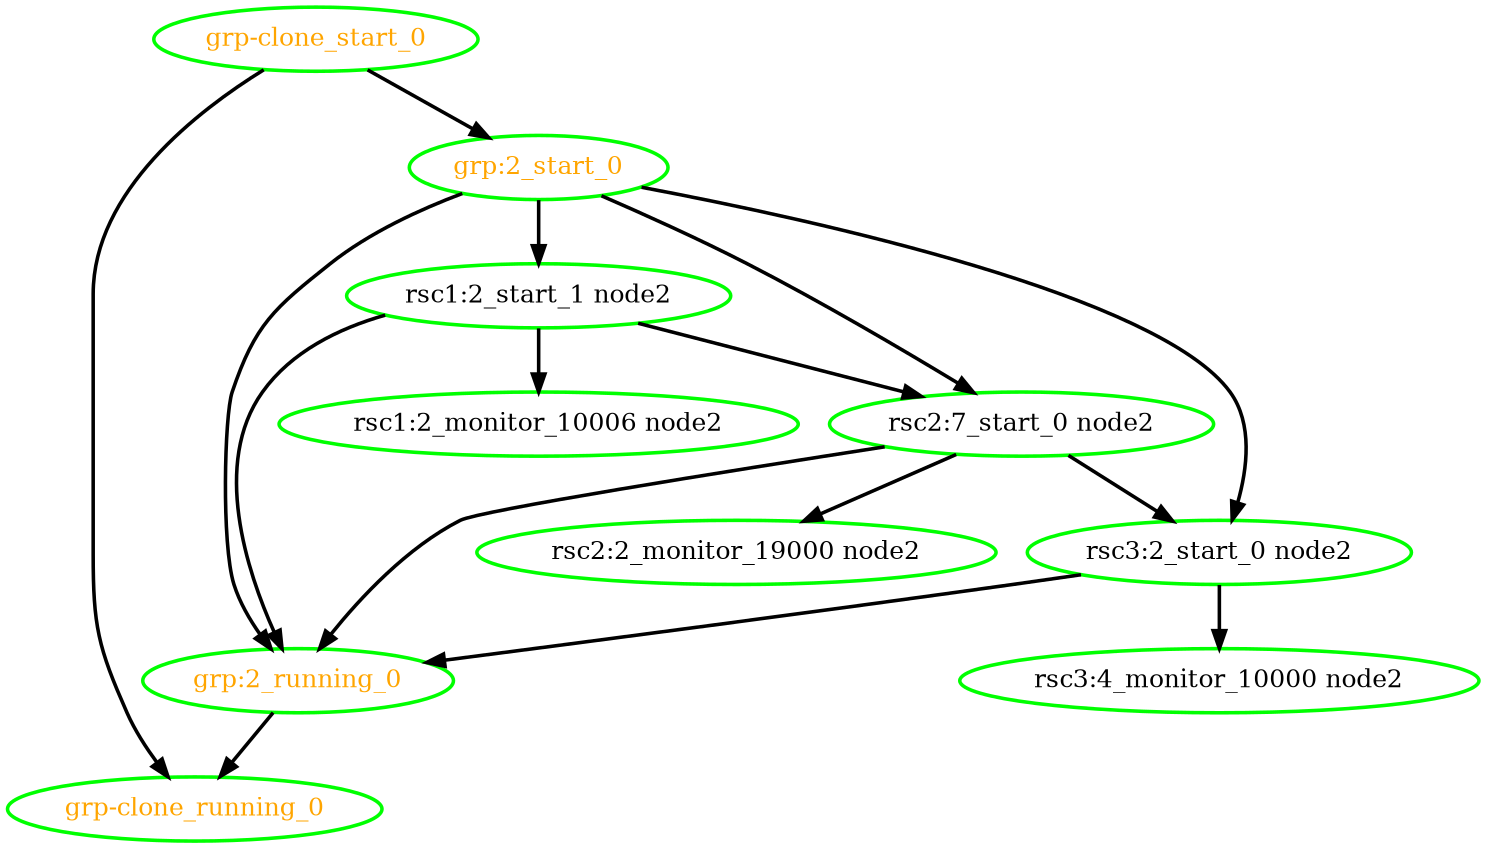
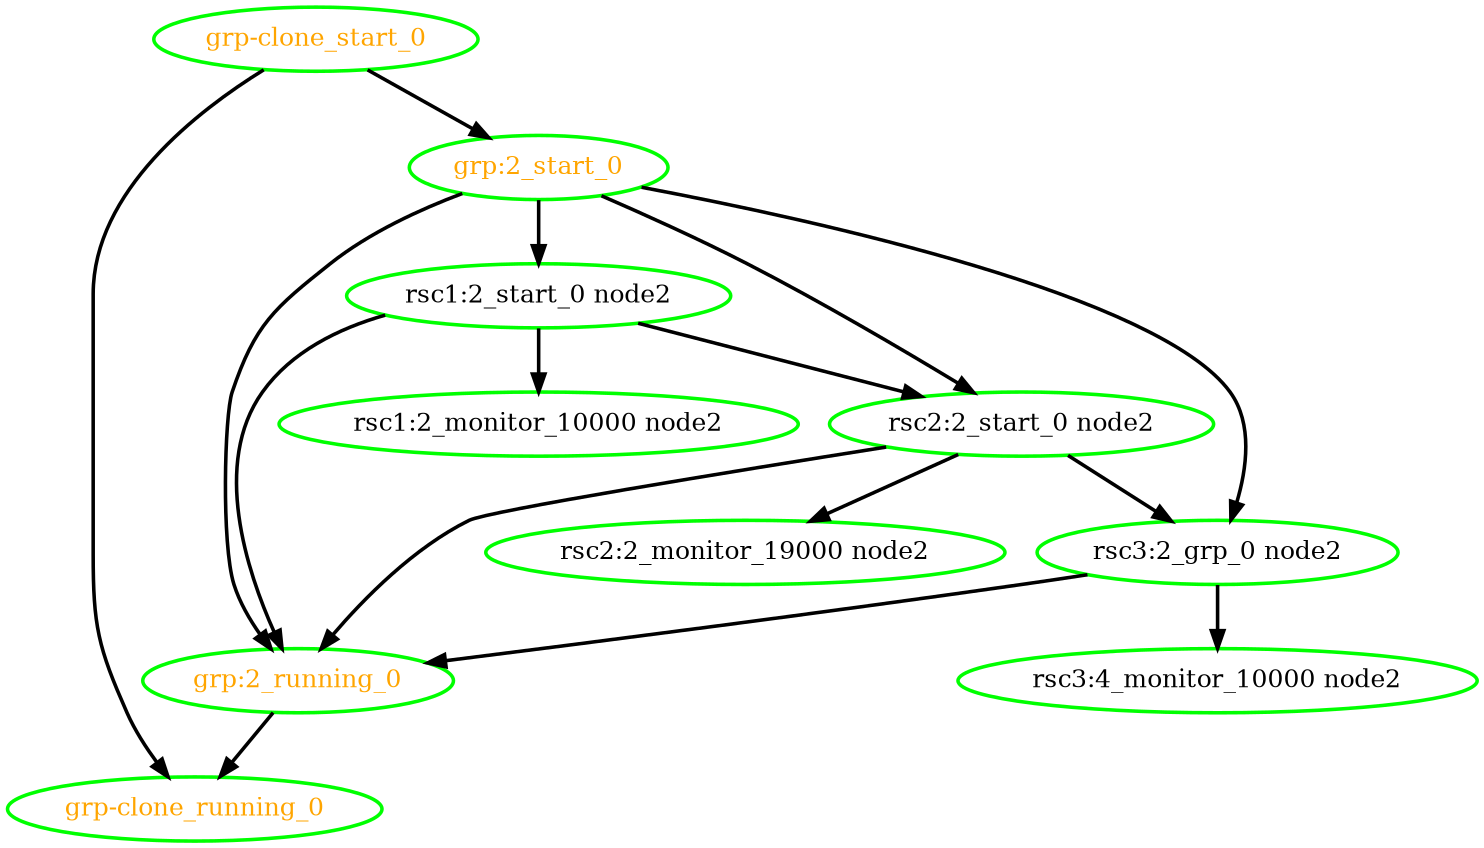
node "rsc1:2_start_1 node2": label "rsc1:2_start_1 node2" -> "rsc1:2_start_0 node2"
node "rsc1:2_monitor_10006 node2": label "rsc1:2_monitor_10006 node2" -> "rsc1:2_monitor_10000 node2"
node "rsc2:7_start_0 node2": label "rsc2:7_start_0 node2" -> "rsc2:2_start_0 node2"
node "rsc3:2_start_0 node2": label "rsc3:2_start_0 node2" -> "rsc3:2_grp_0 node2"
